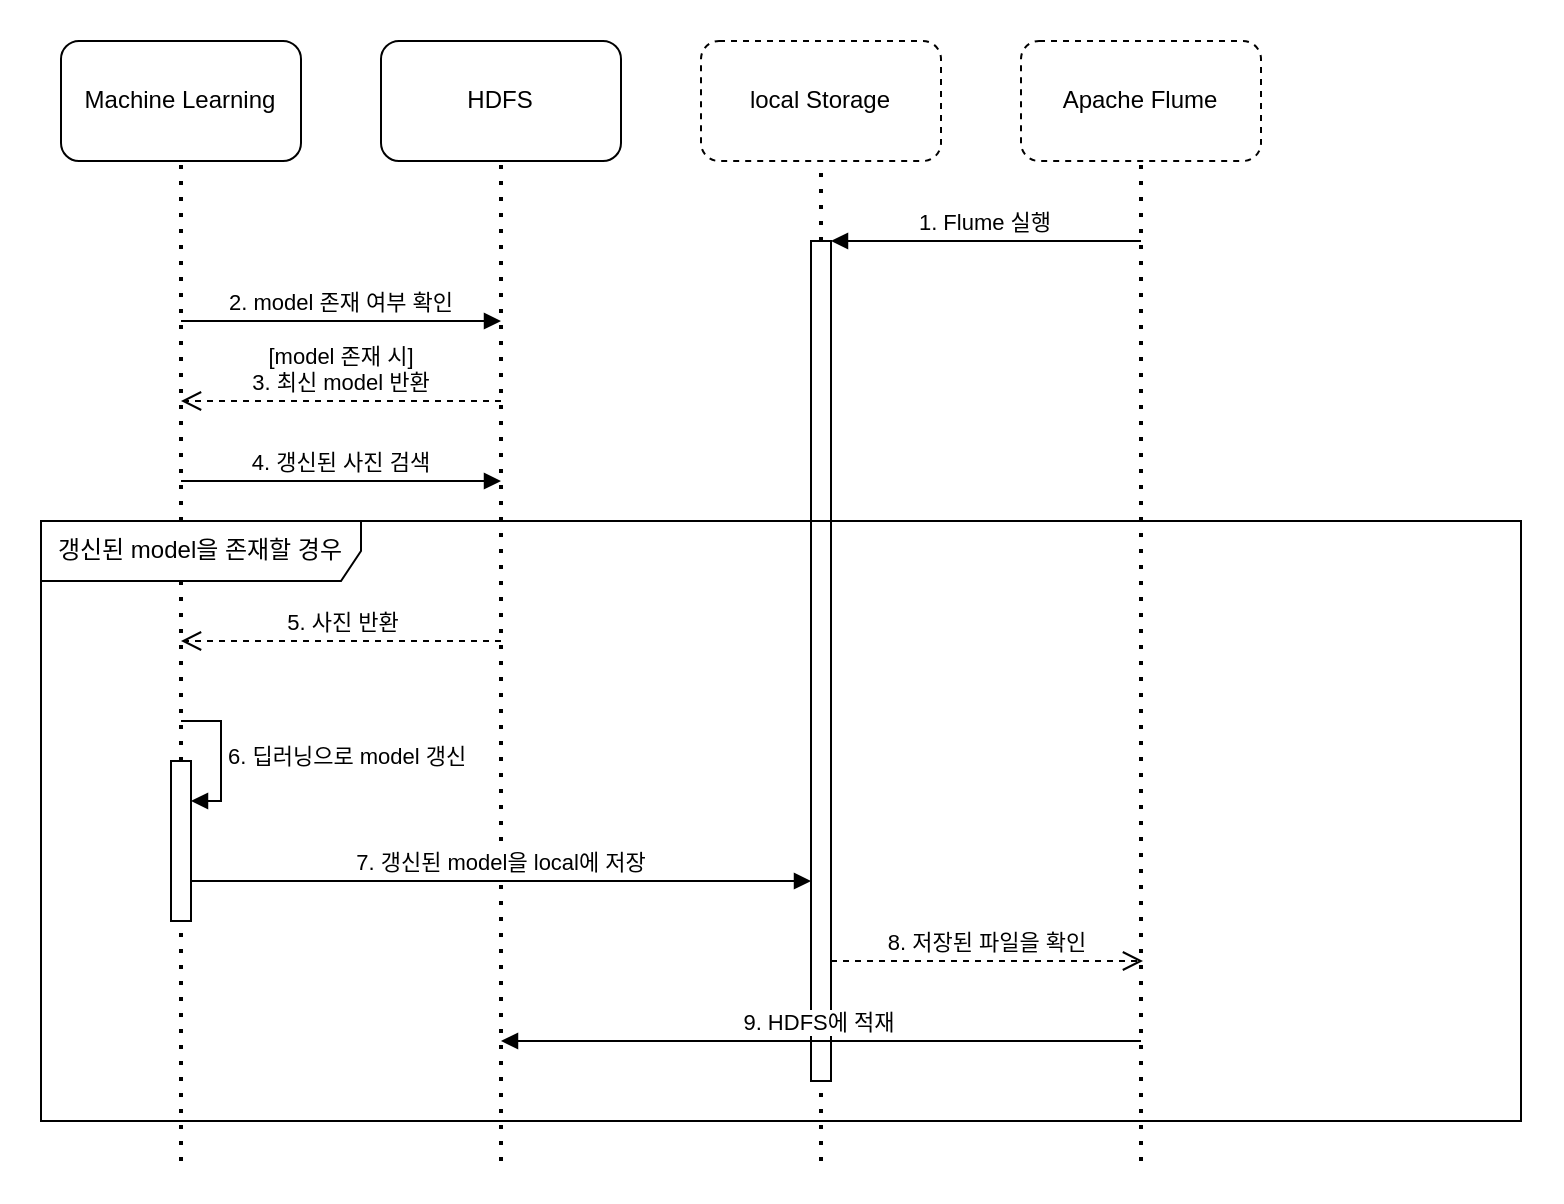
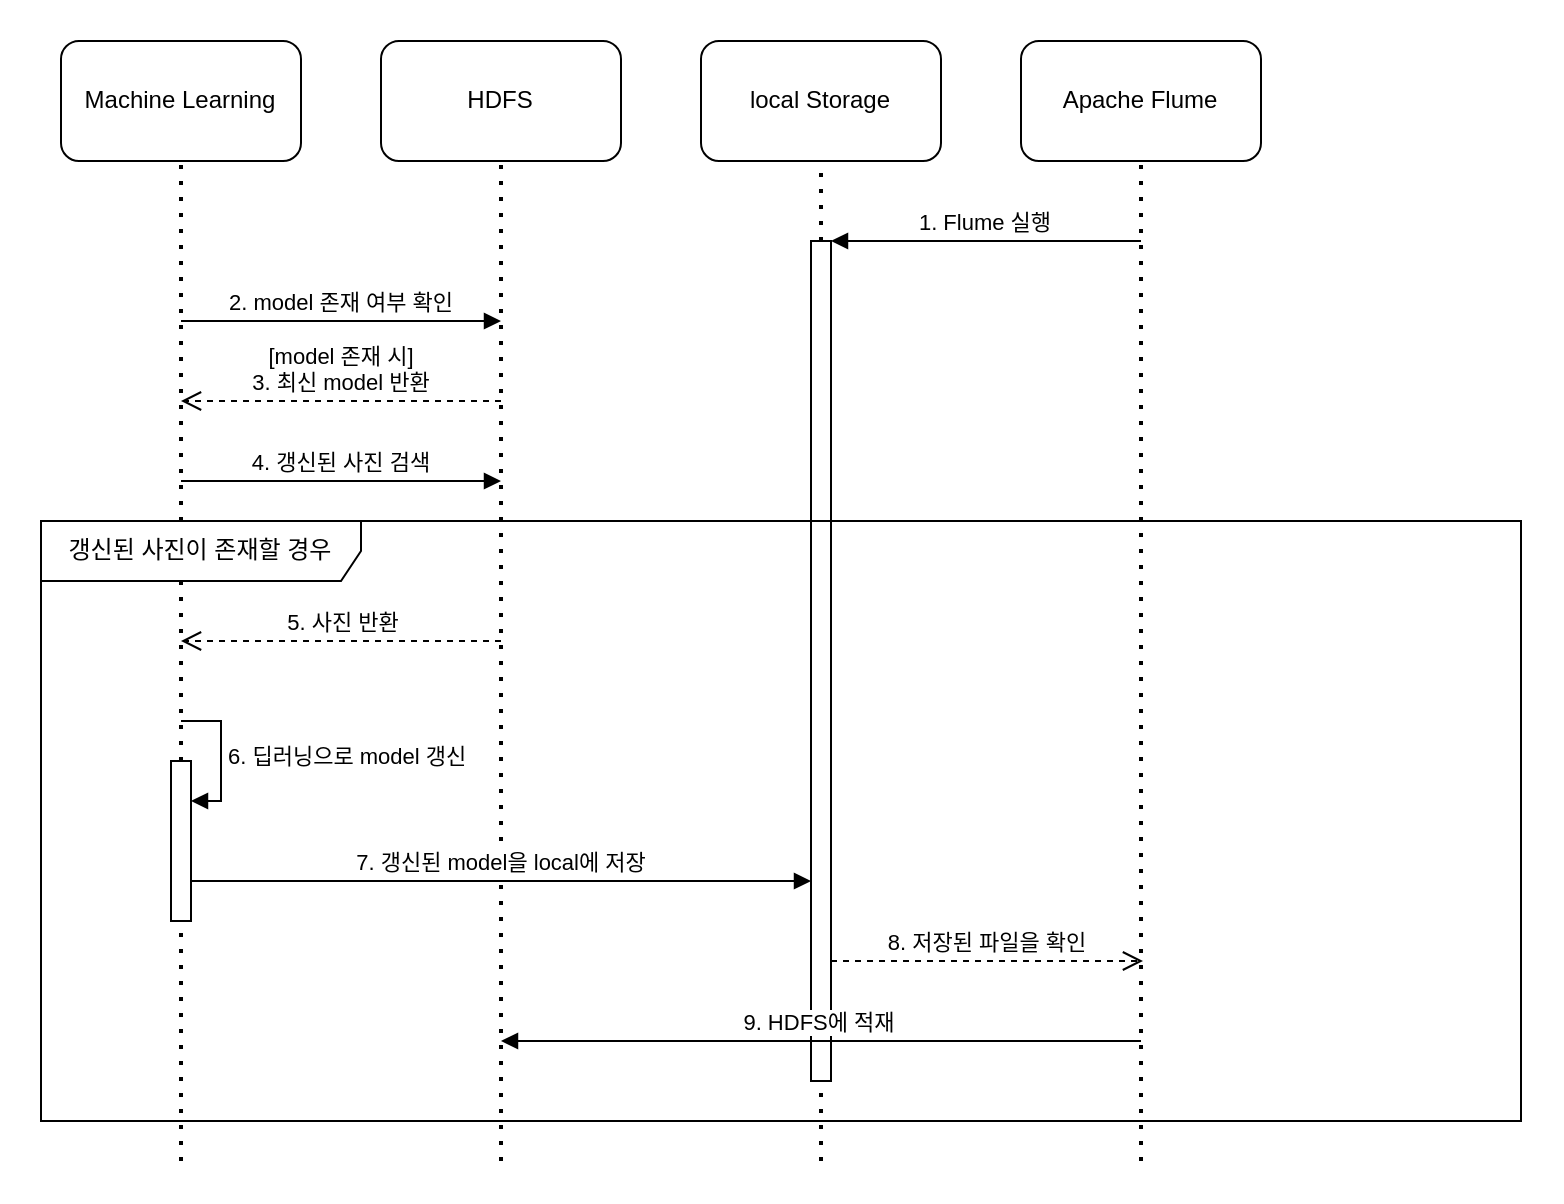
node "local Storage": style dashed -> solid
node "Apache Flume": style dashed -> solid
node "갱신된 model을 존재할 경우": label "갱신된 model을 존재할 경우" -> "갱신된 사진이 존재할 경우"
